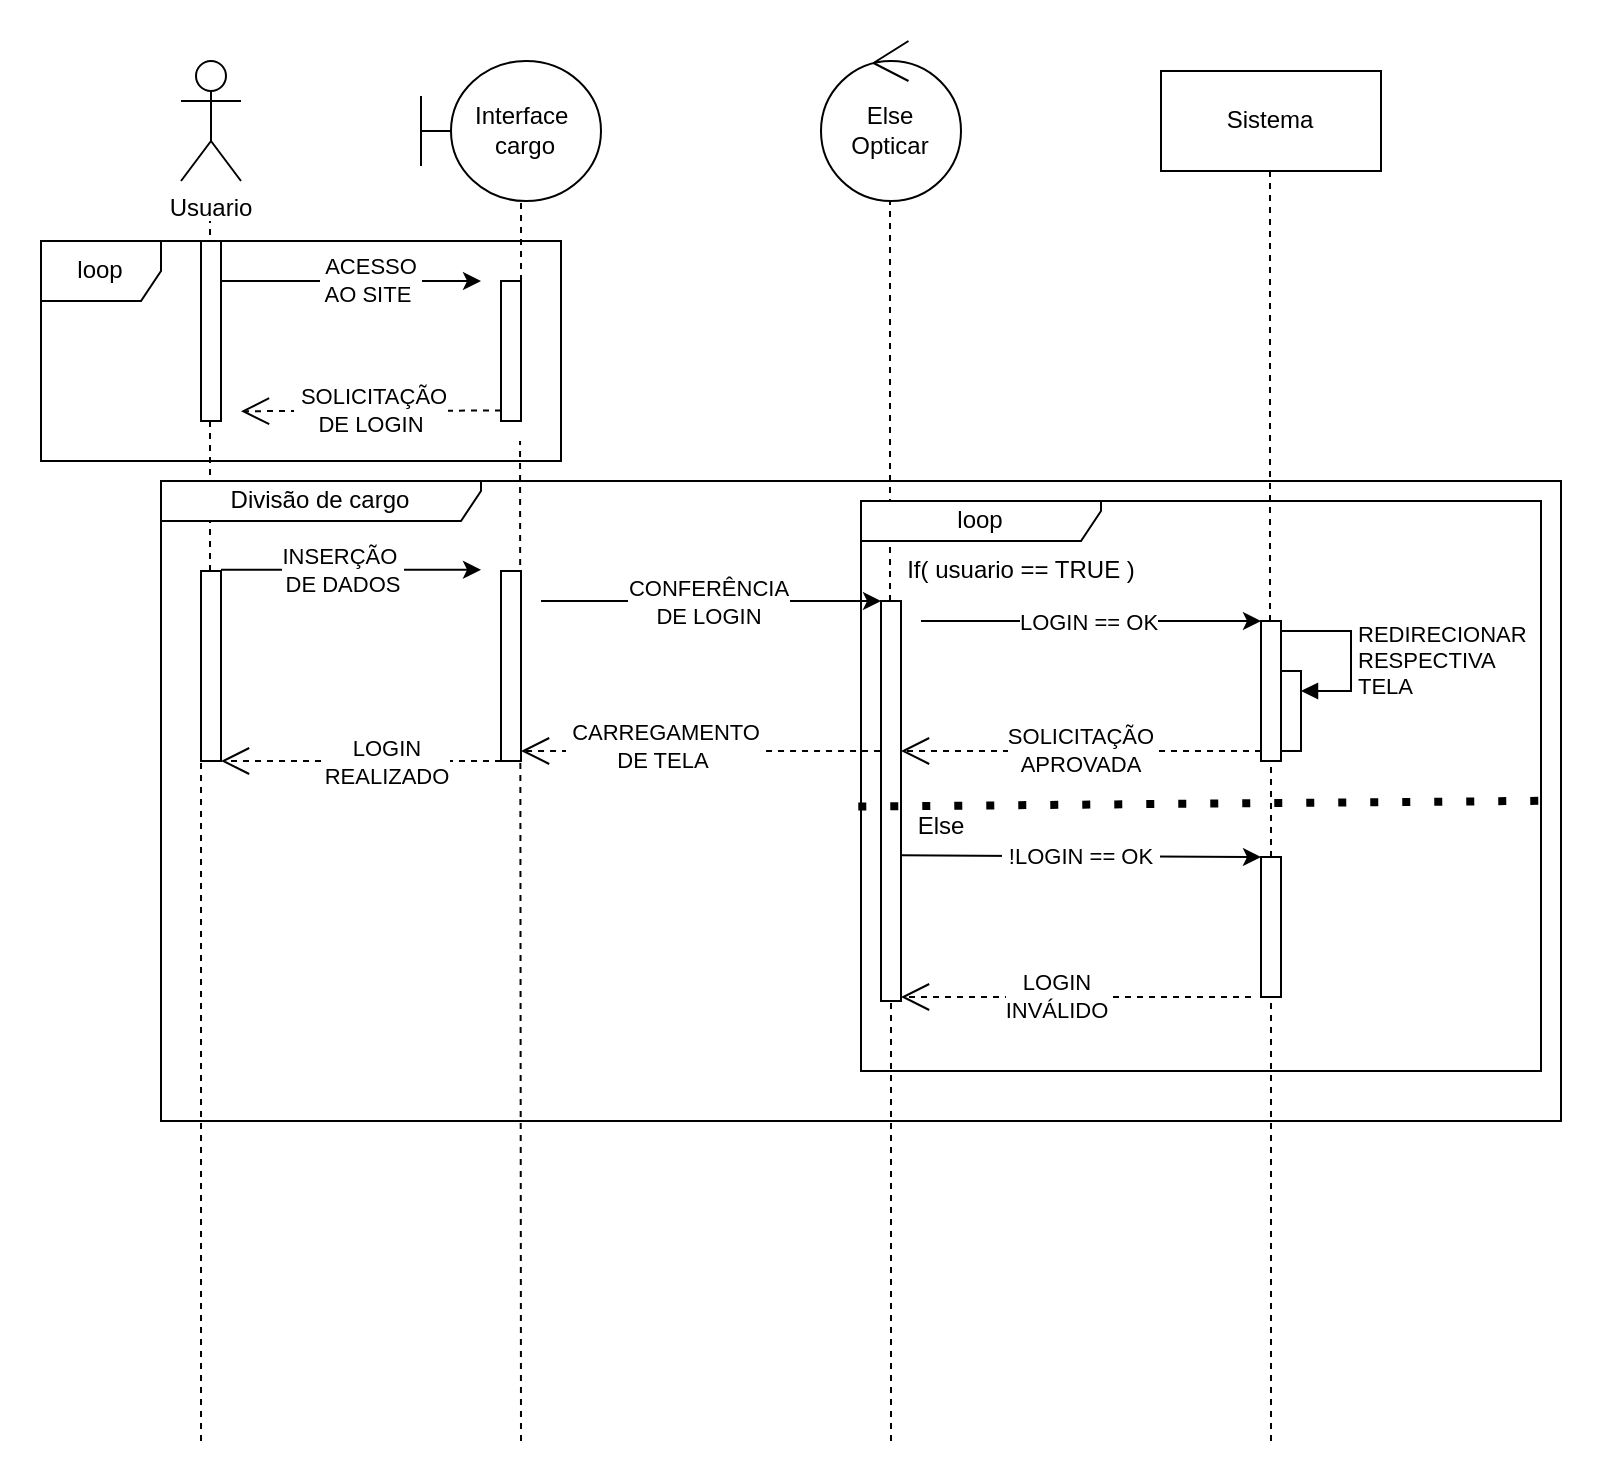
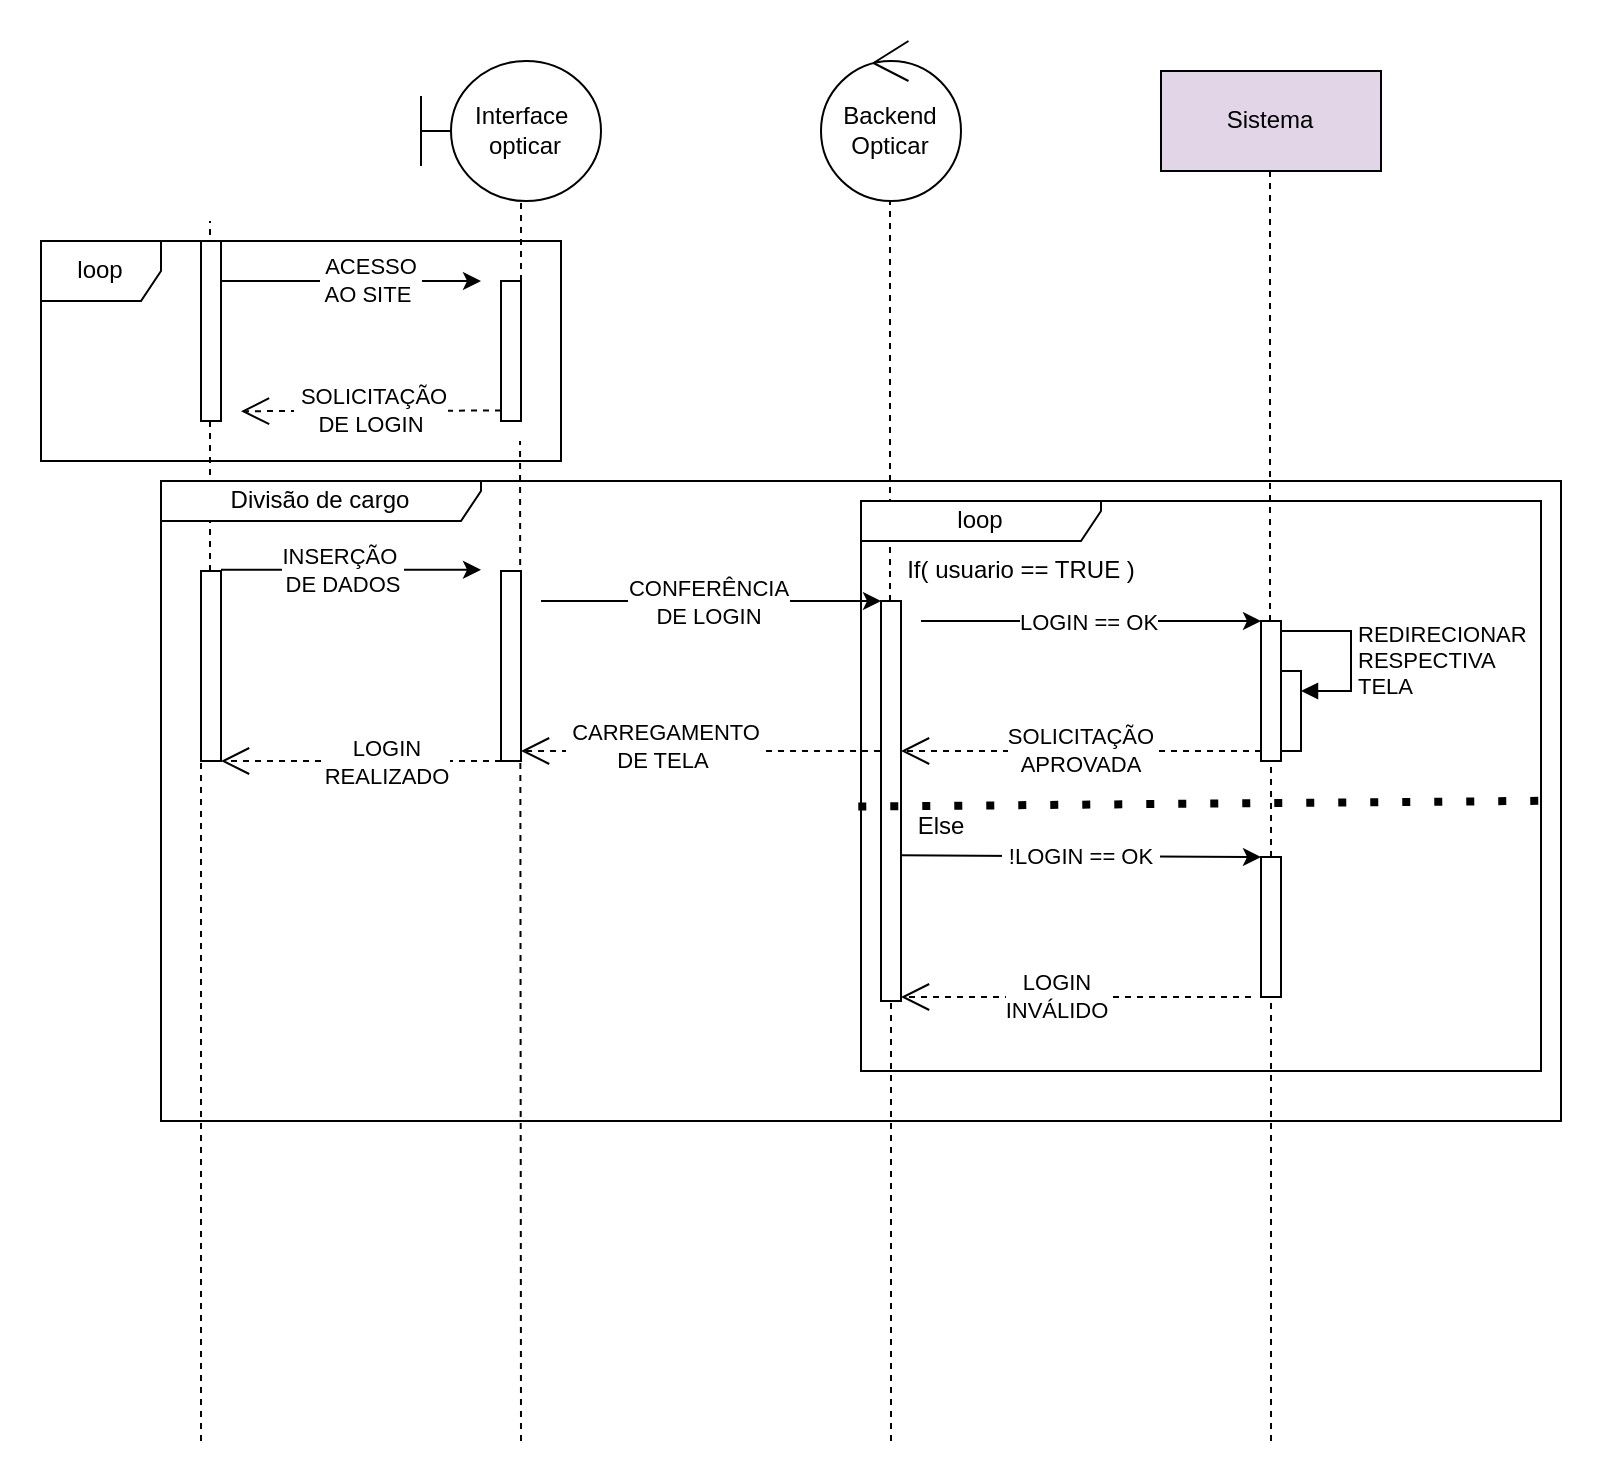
node "Usuario": removed
node "Sistema": fillcolor #ffffff -> #e1d5e7
node "Interface cargo": label "Interface cargo" -> "Interface opticar"
node "Else Opticar": label "Else Opticar" -> "Backend Opticar"
